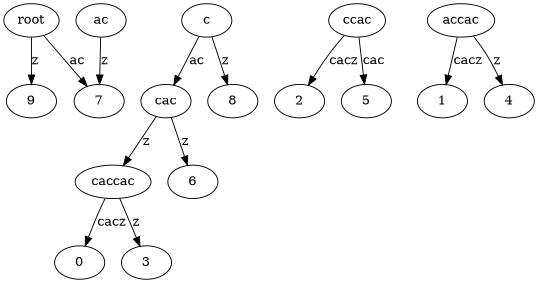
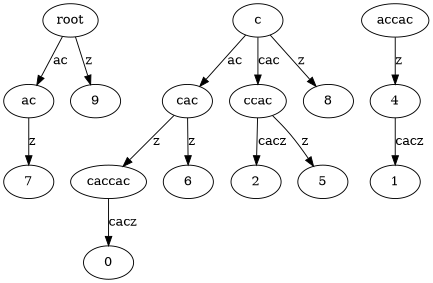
edge "c" -> "ccac": added, label "cac"
edge "accac" -> "1": now "4" -> "1"
edge "root" -> "7": now "root" -> "ac"
edge "ccac" -> "5": label "cac" -> "z"
node "3": removed
